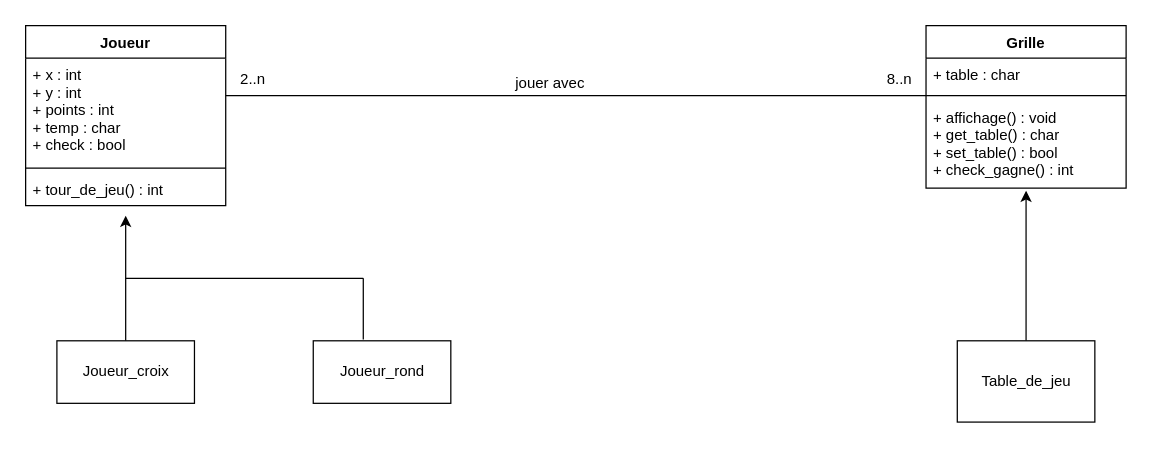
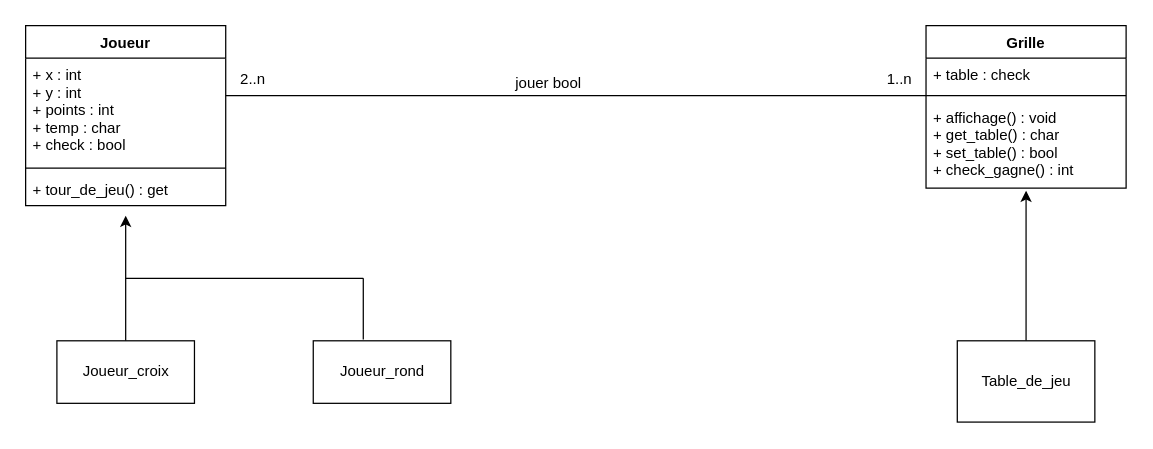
node "+ table : char": label "+ table : char" -> "+ table : check"
node "8..n": label "8..n" -> "1..n"
node "jouer avec": label "jouer avec" -> "jouer bool"
node "+ tour_de_jeu() : int": label "+ tour_de_jeu() : int" -> "+ tour_de_jeu() : get"
